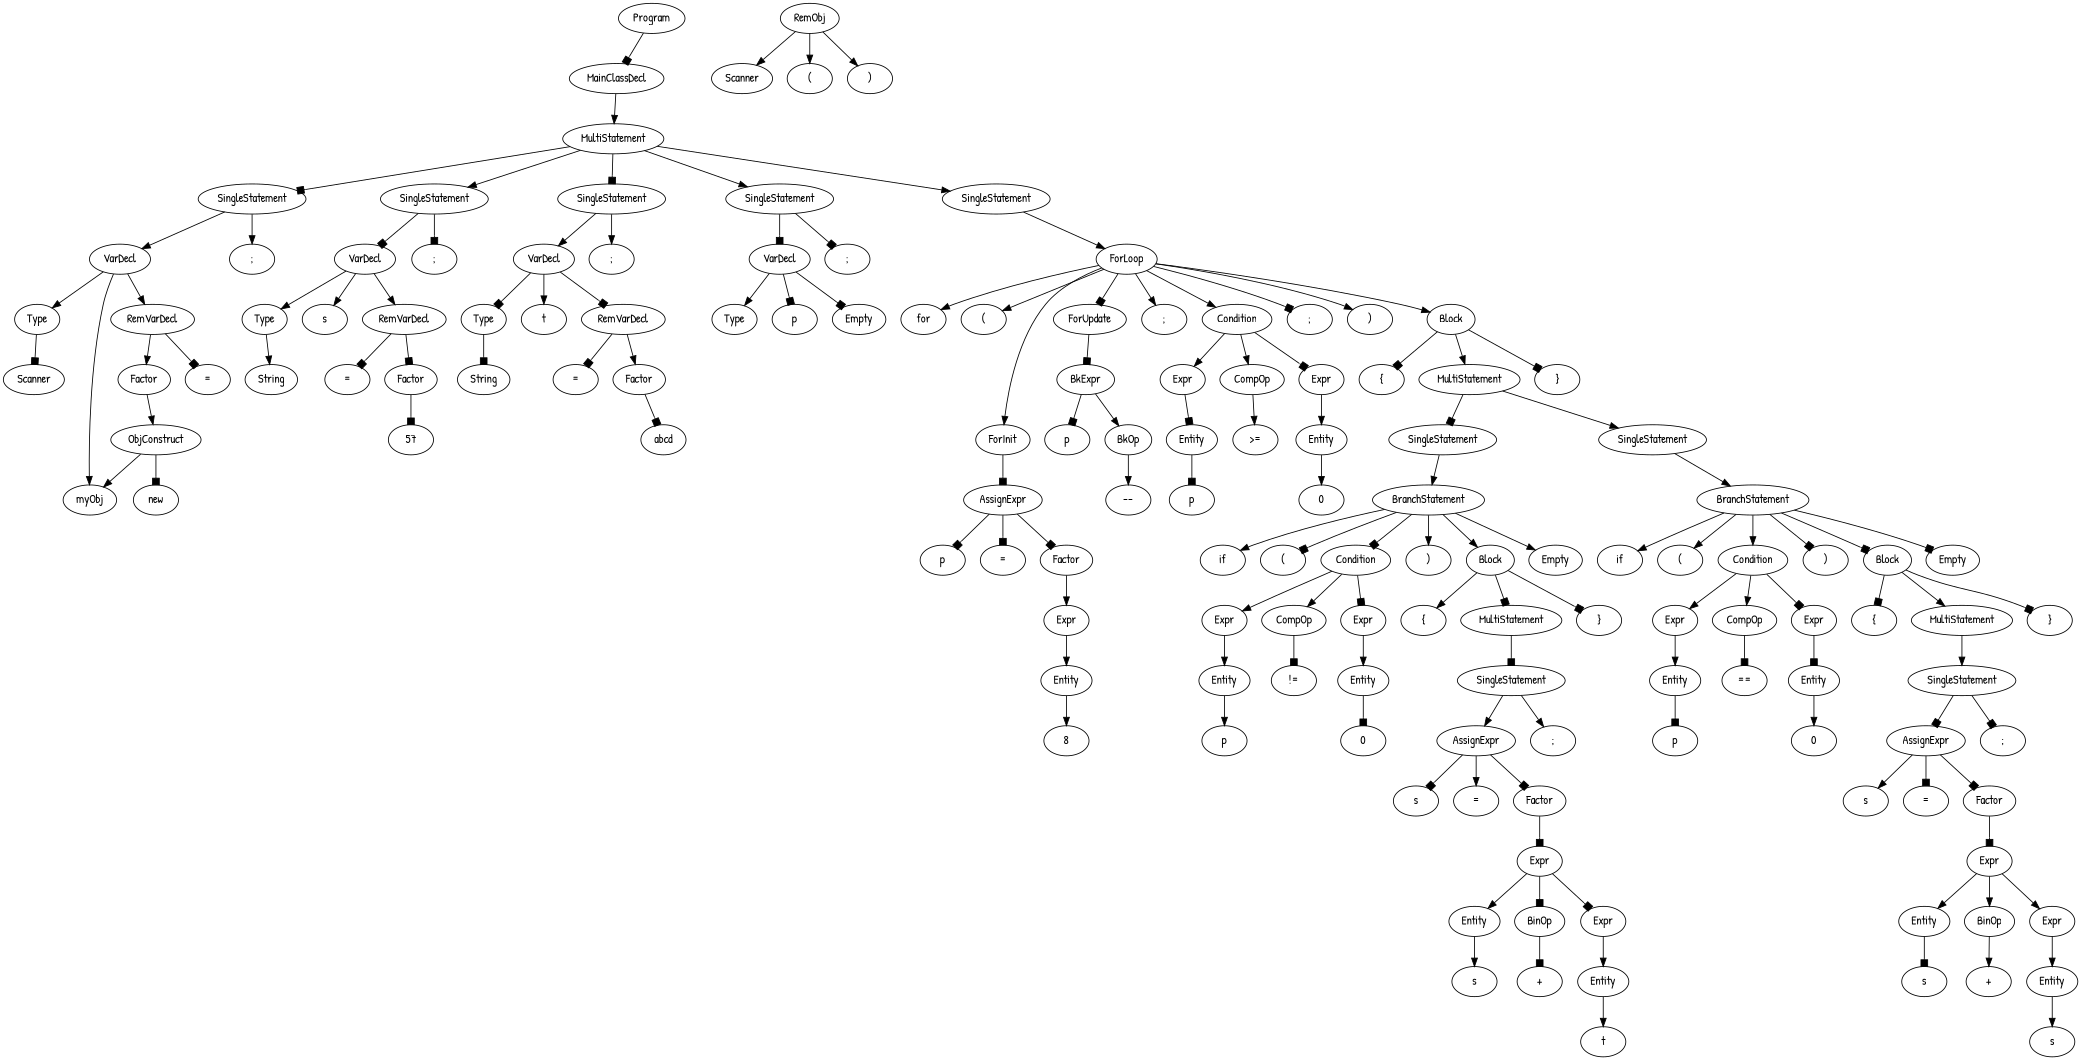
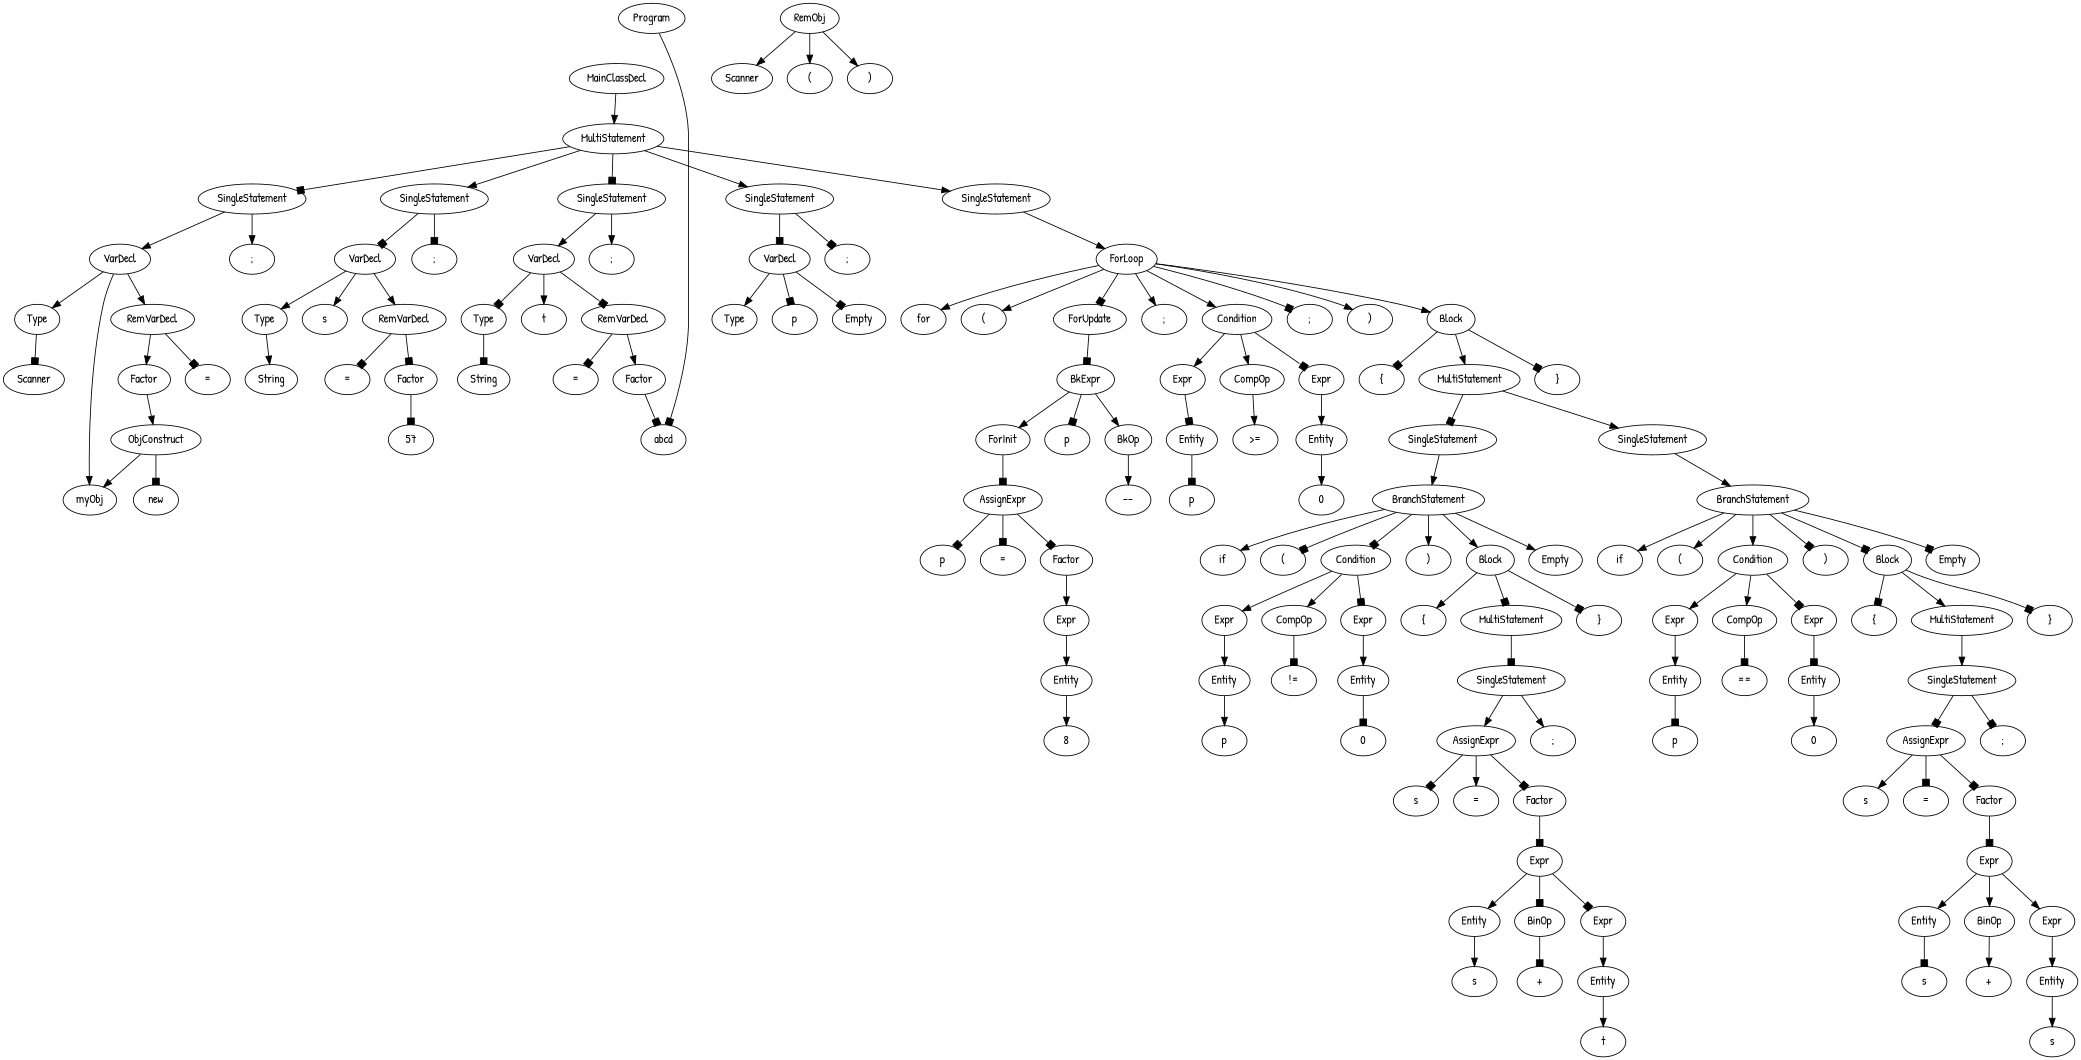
edge "Program" -> "MainClassDecl": now "Program" -> "abcd"
edge "ForLoop" -> "ForInit": now "BkExpr" -> "ForInit"
